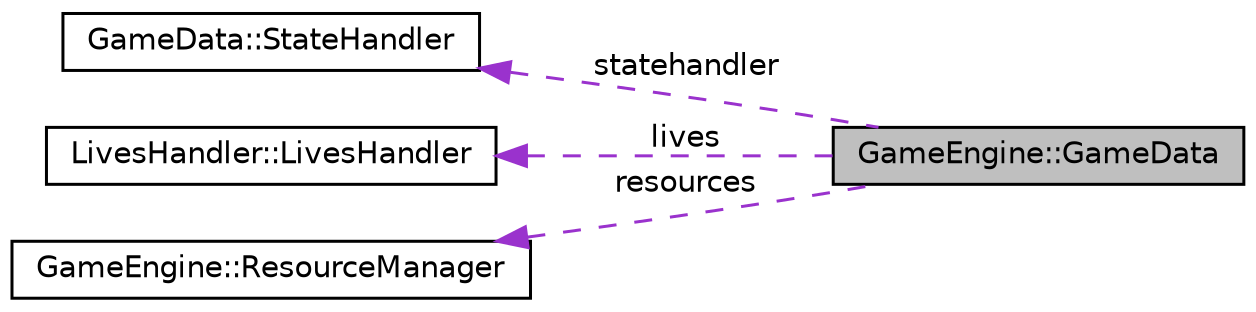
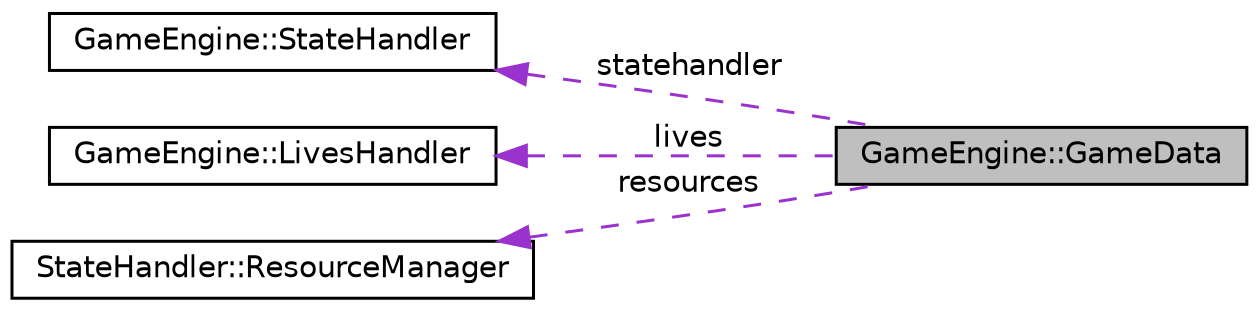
node "GameData::StateHandler": label "GameData::StateHandler" -> "GameEngine::StateHandler"
node "LivesHandler::LivesHandler": label "LivesHandler::LivesHandler" -> "GameEngine::LivesHandler"
node "GameEngine::ResourceManager": label "GameEngine::ResourceManager" -> "StateHandler::ResourceManager"
